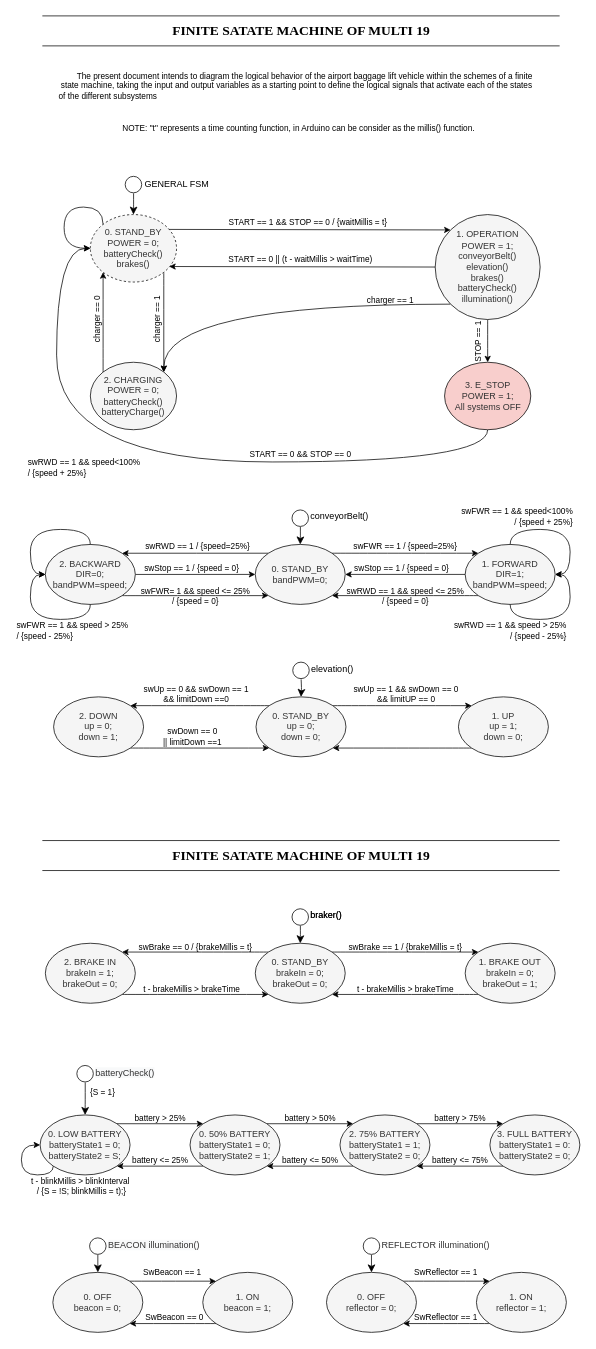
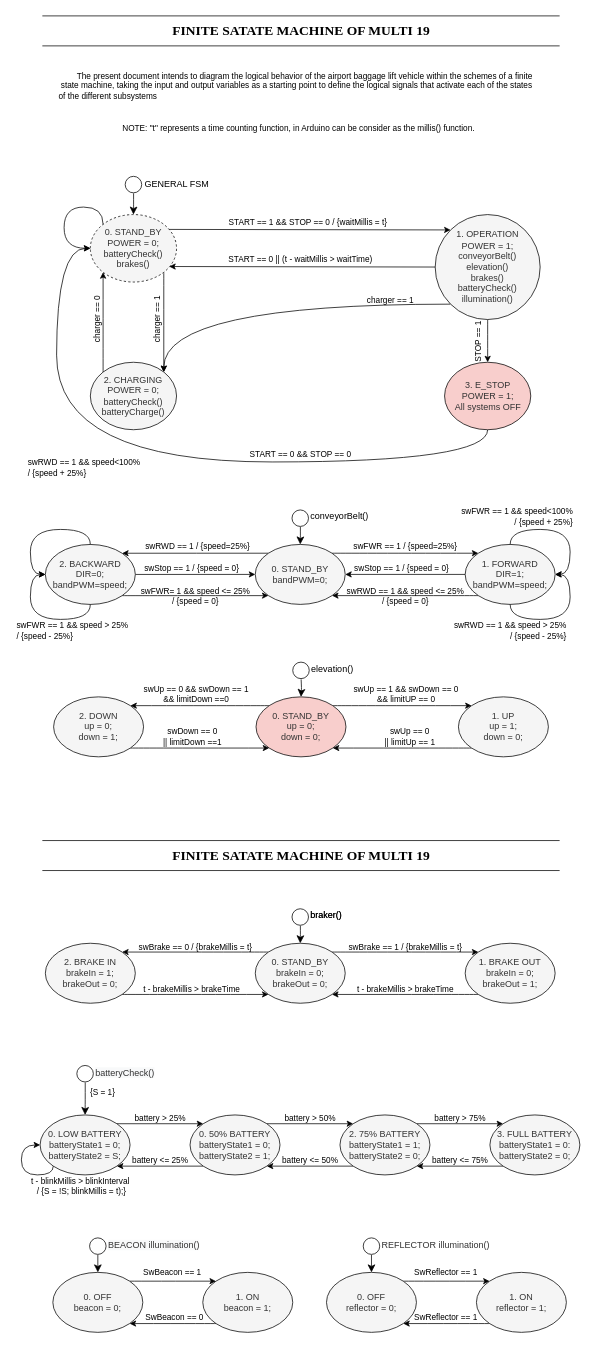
node "0. STAND_BY up = 0; down = 0;": fillcolor #f5f5f5 -> #f8cecc
node "swUp == 0 || limitUp == 1": added
